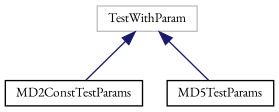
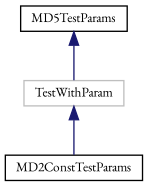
edge "MD5TestParams" -> "TestWithParam": reversed
